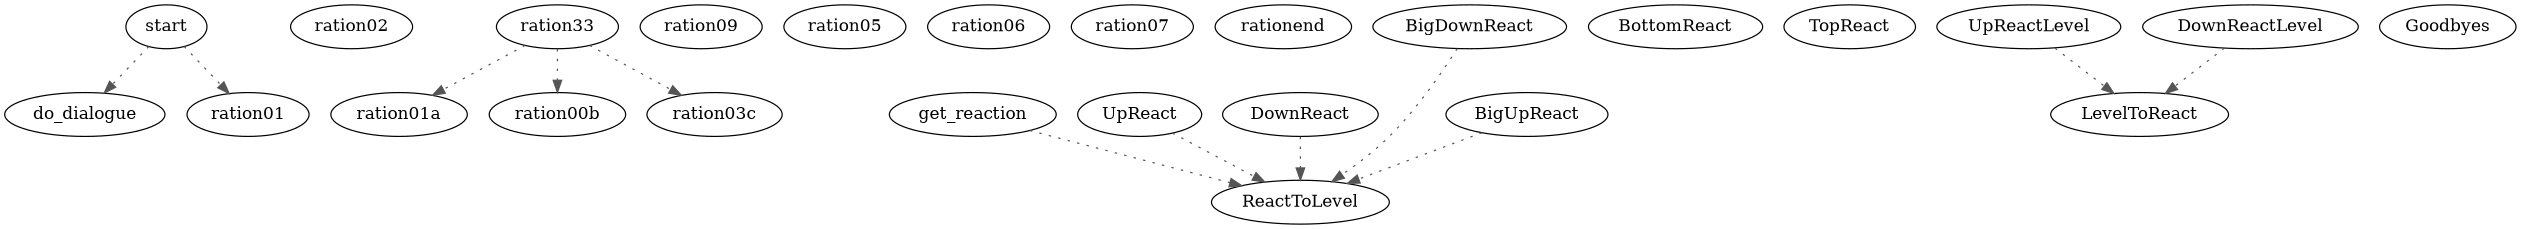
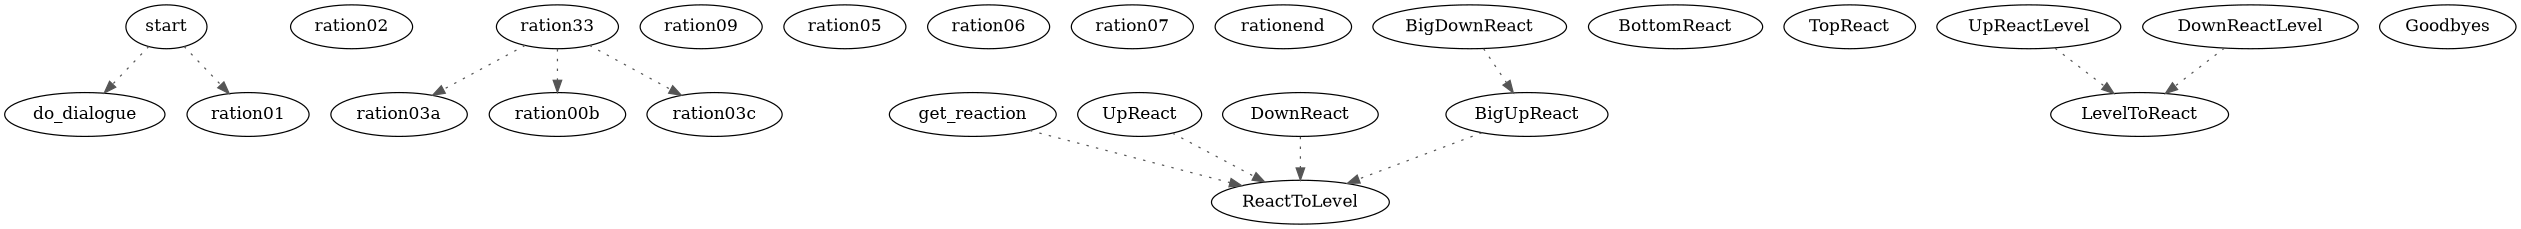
node "ration01a": label "ration01a" -> "ration03a"
edge "BigDownReact" -> "ReactToLevel": now "BigDownReact" -> "BigUpReact"
